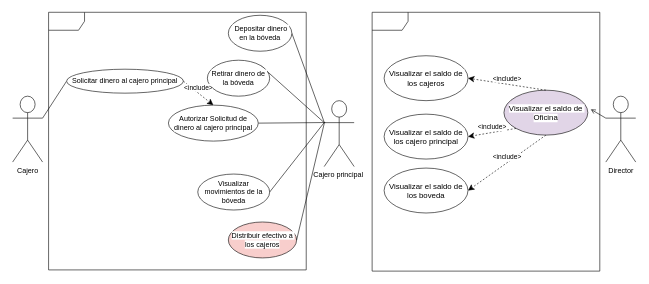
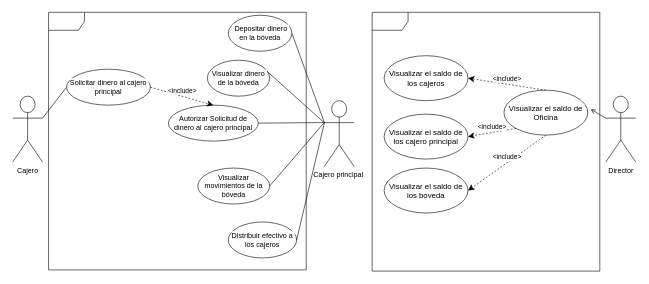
node "Retirar dinero de la bóveda": label "Retirar dinero de la bóveda" -> "Visualizar dinero de la bóveda"
node "Solicitar dinero al cajero principal": size 117x24 -> 84x36
node "Visualizar el saldo de Oficina": fillcolor #e1d5e7 -> #ffffff
node "Visualizar movimientos de la bóveda": moved (234, 192) -> (234, 186)
node "Distribuir efectivo a los cajeros": fillcolor #f8cecc -> #ffffff
